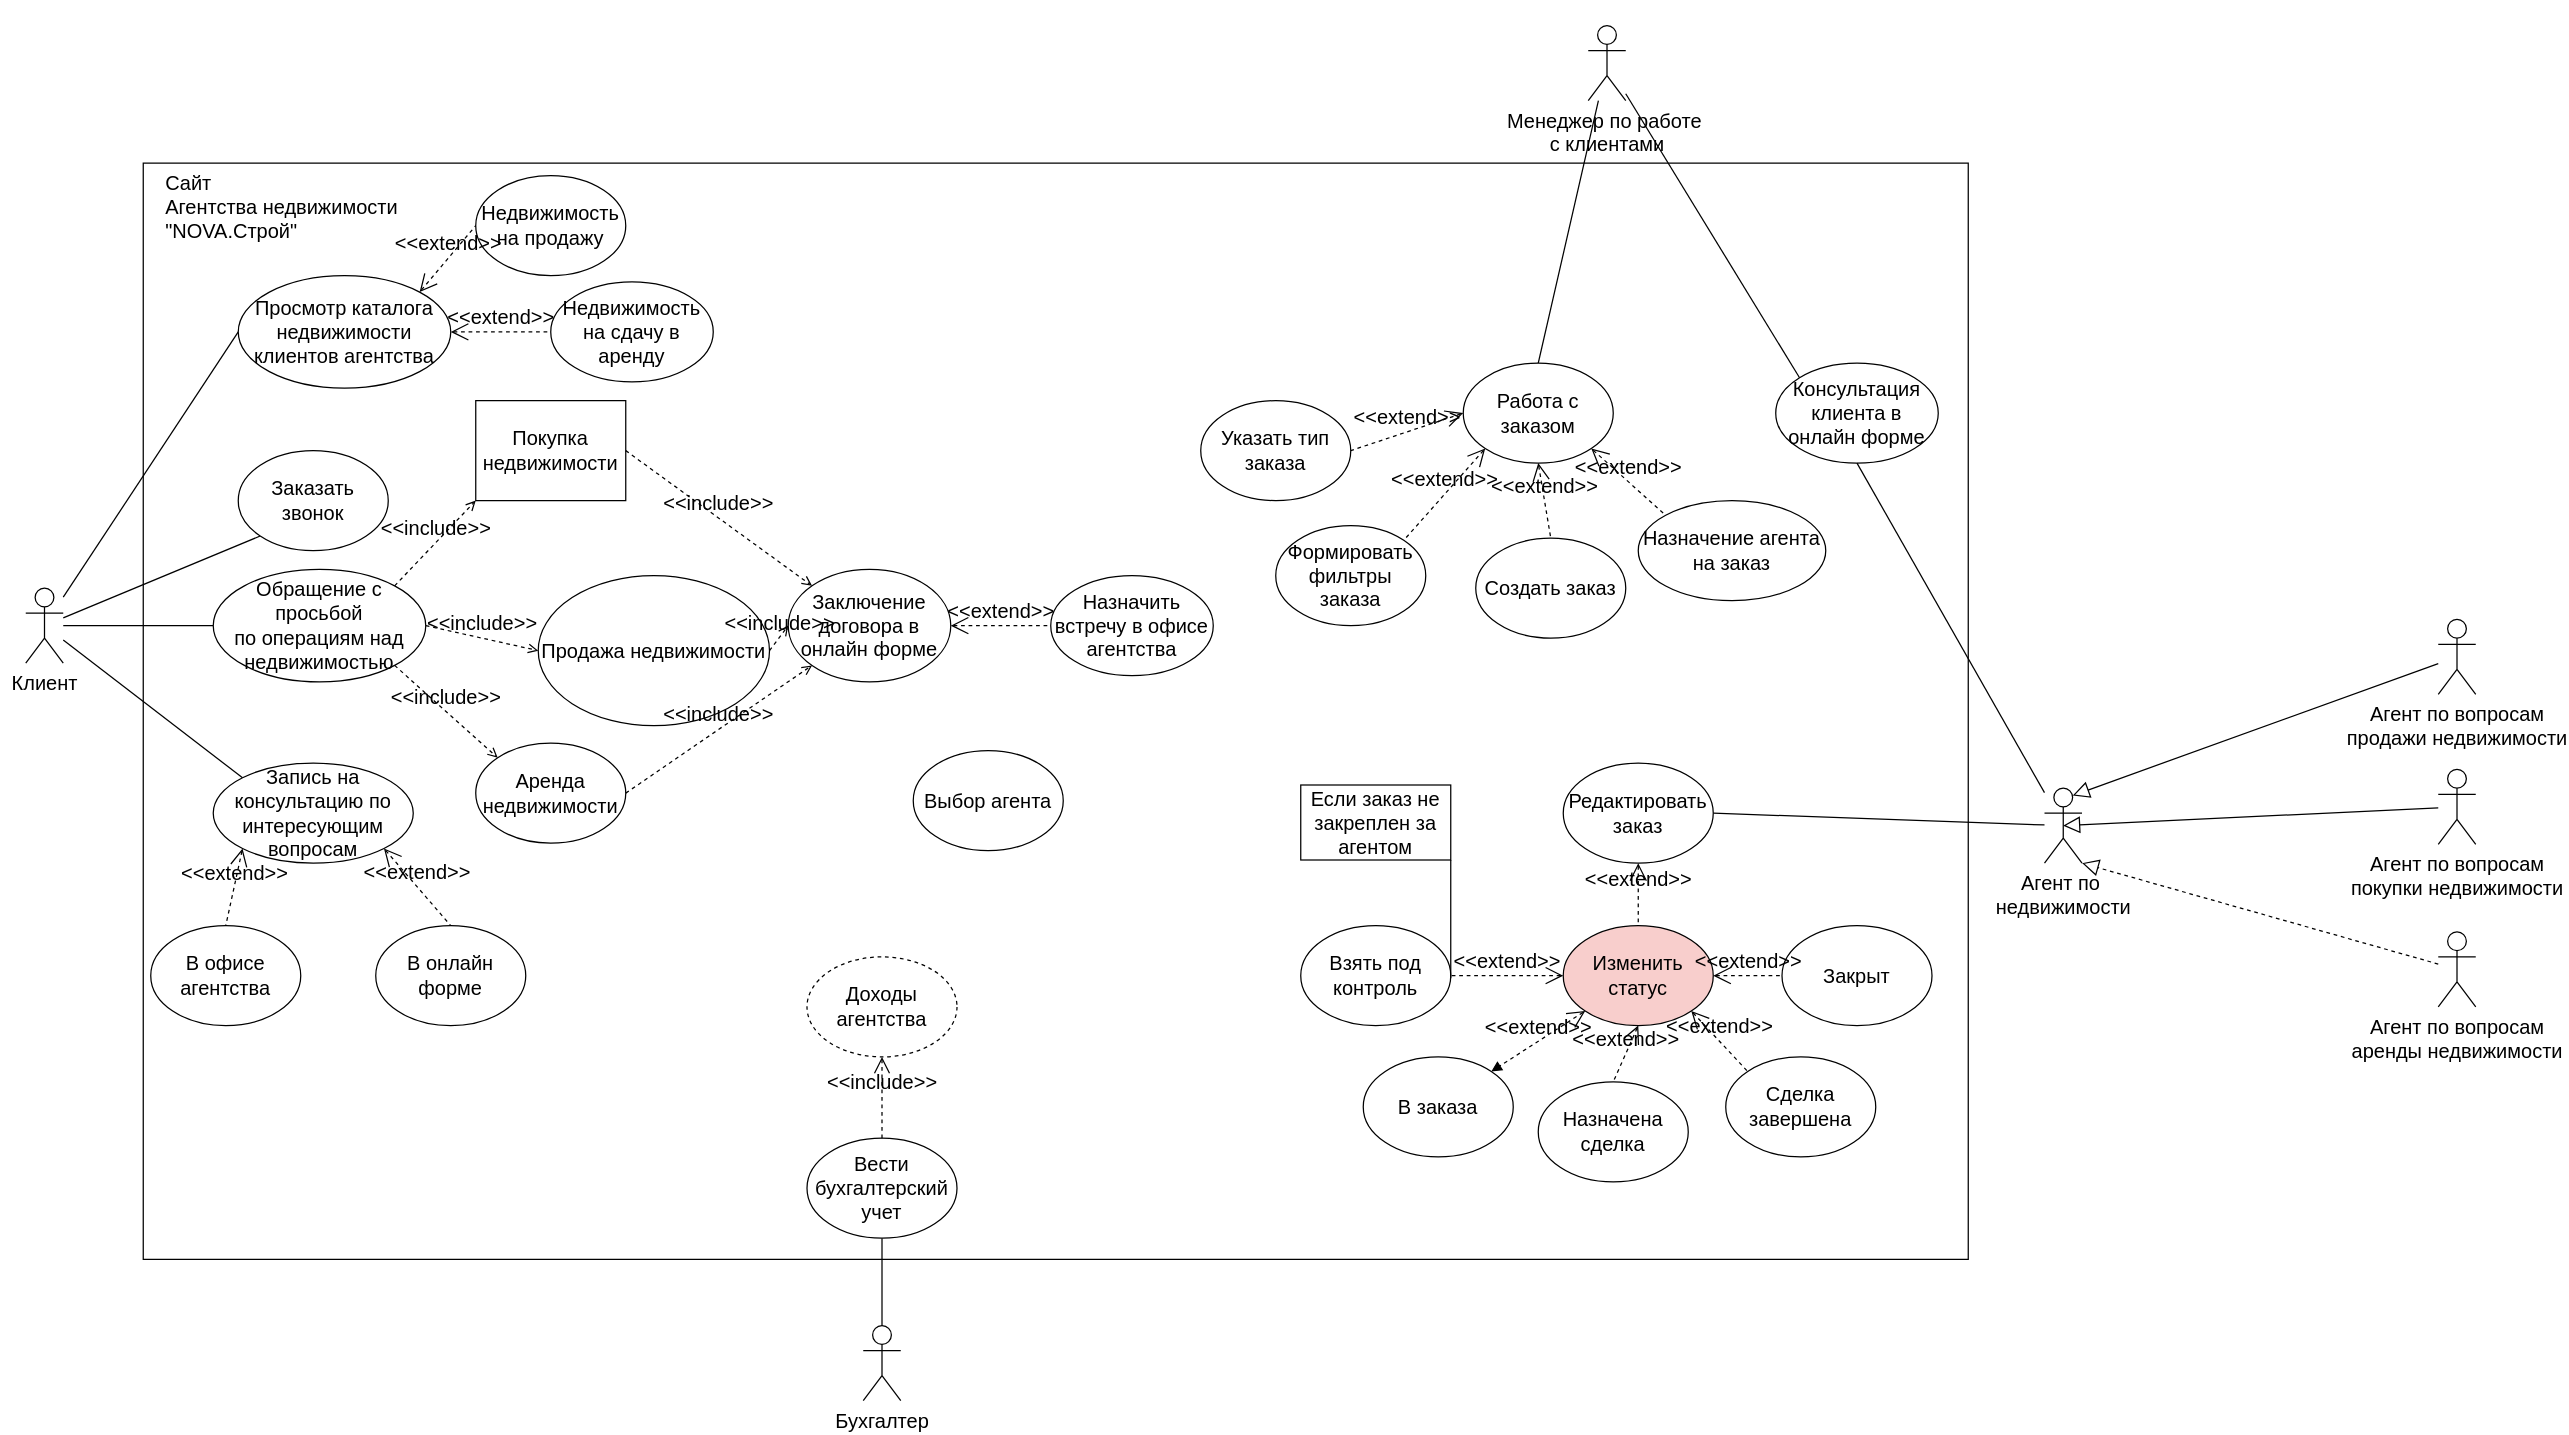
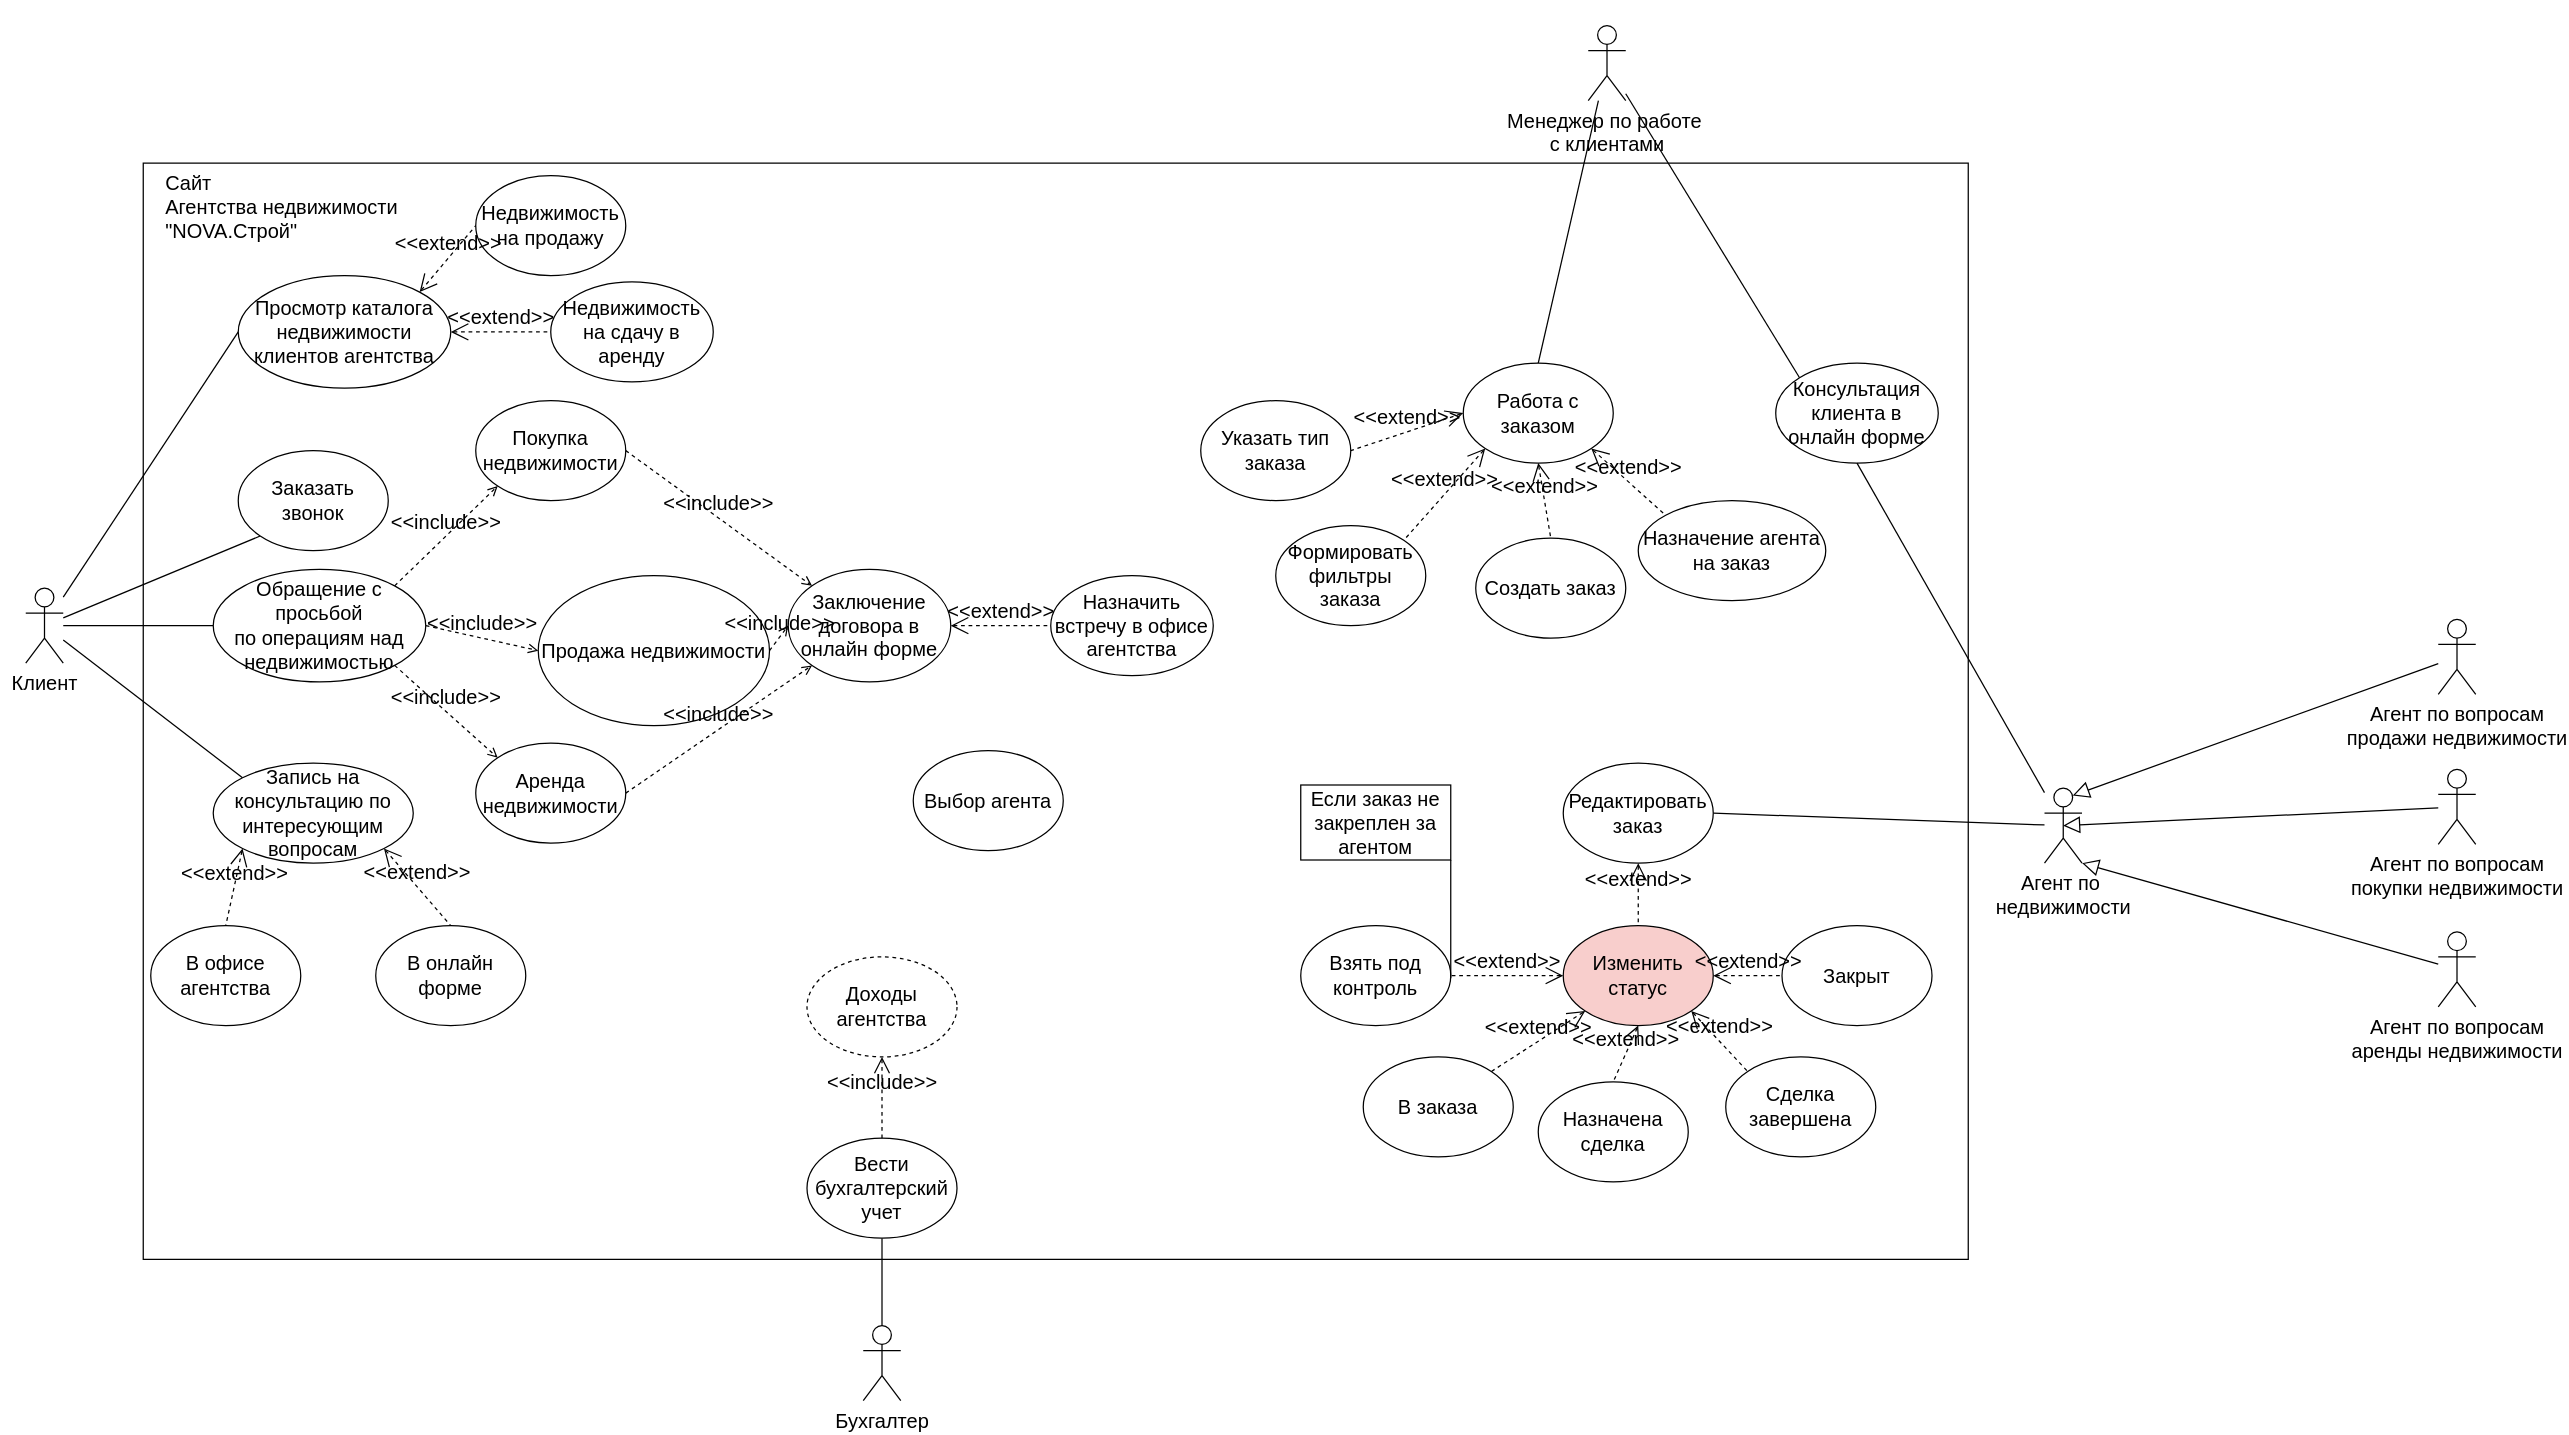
node "Покупка недвижимости": shape rectangle -> ellipse
edge "Агент по вопросам аренды недвижимости" -> "Агент по недвижимости": style dashed -> solid
edge "Изменить статус" -- "В заказа": arrowhead block -> none
